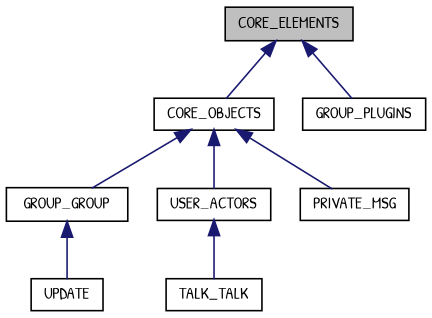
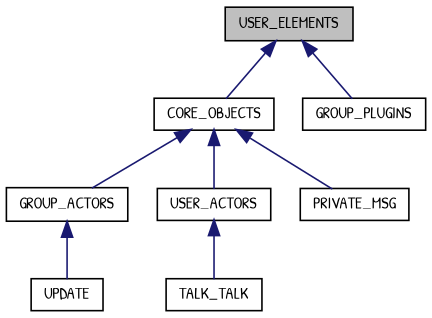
node "CORE_ELEMENTS": label "CORE_ELEMENTS" -> "USER_ELEMENTS"
node "GROUP_GROUP": label "GROUP_GROUP" -> "GROUP_ACTORS"
